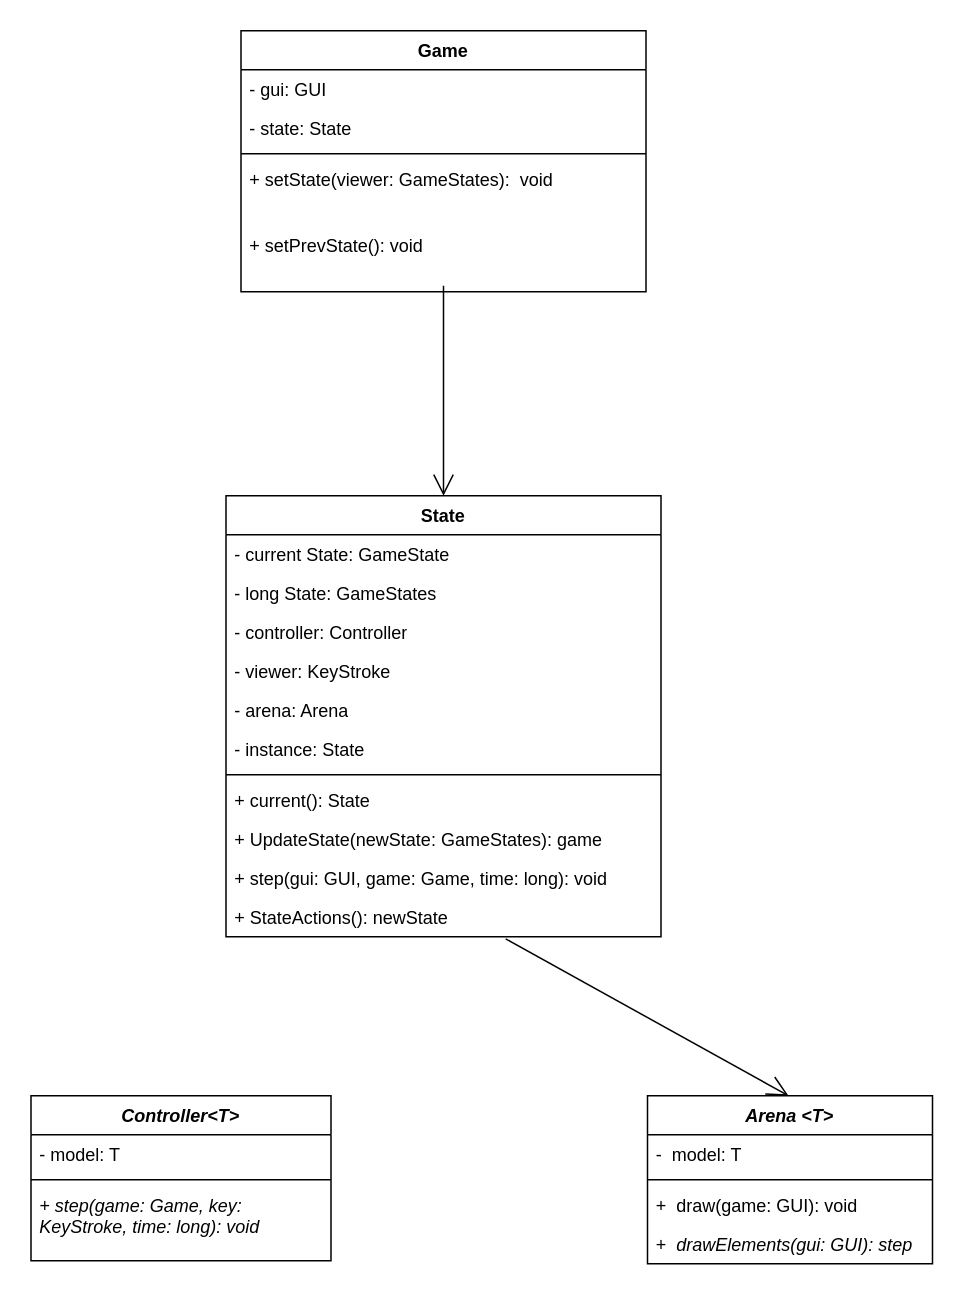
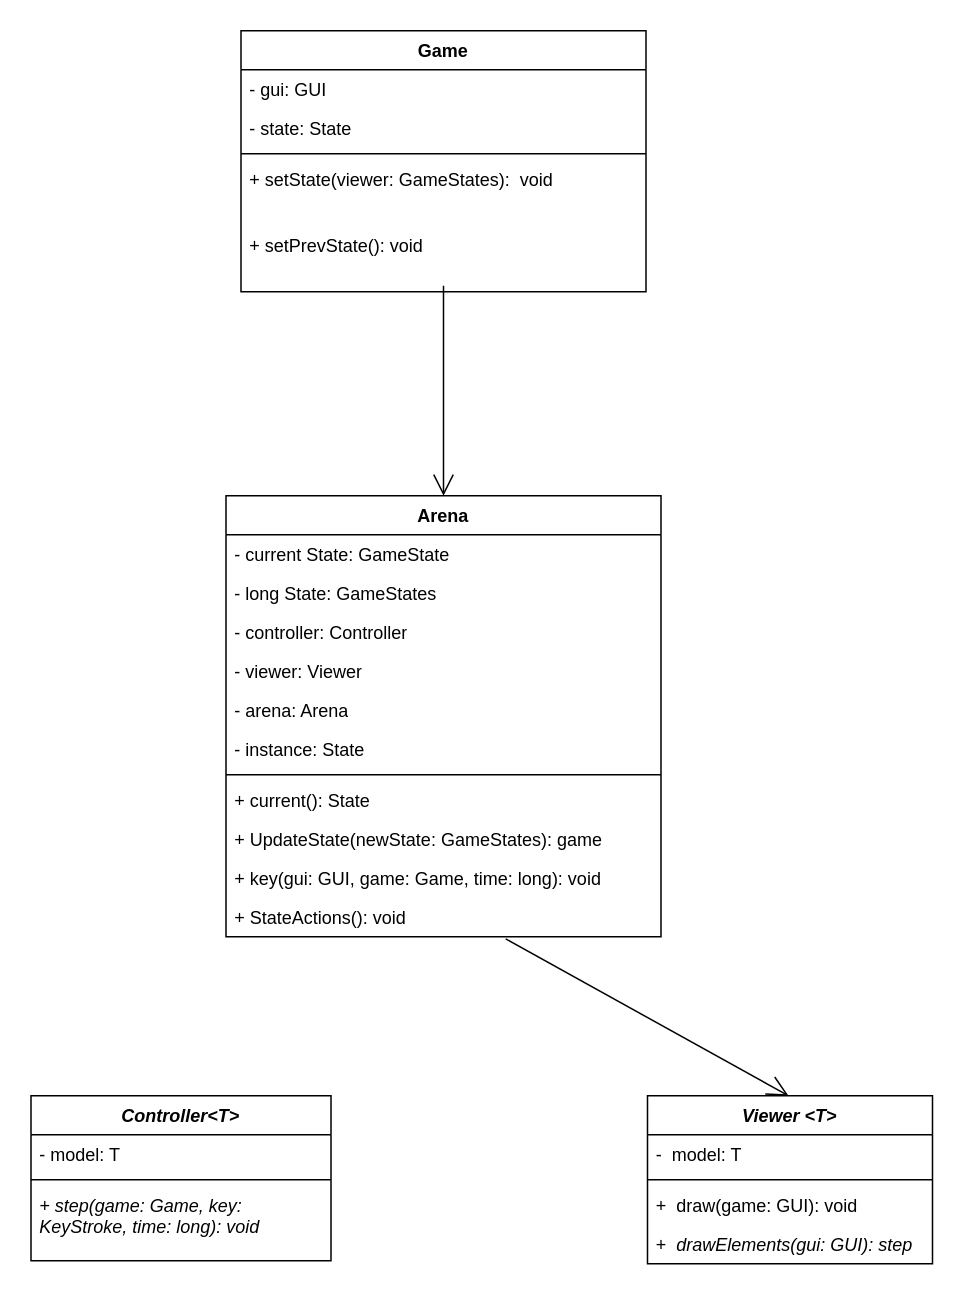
node "State": label "State" -> "Arena"
node "- viewer: KeyStroke": label "- viewer: KeyStroke" -> "- viewer: Viewer"
node "+ step(gui: GUI, game: Game, time: long): void": label "+ step(gui: GUI, game: Game, time: long): void" -> "+ key(gui: GUI, game: Game, time: long): void"
node "+ StateActions(): newState": label "+ StateActions(): newState" -> "+ StateActions(): void"
node "Arena <T>": label "Arena <T>" -> "Viewer <T>"
